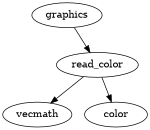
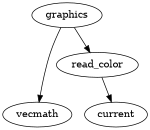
edge "read_color" -> "vecmath": now "graphics" -> "vecmath"
node "color": label "color" -> "current"
